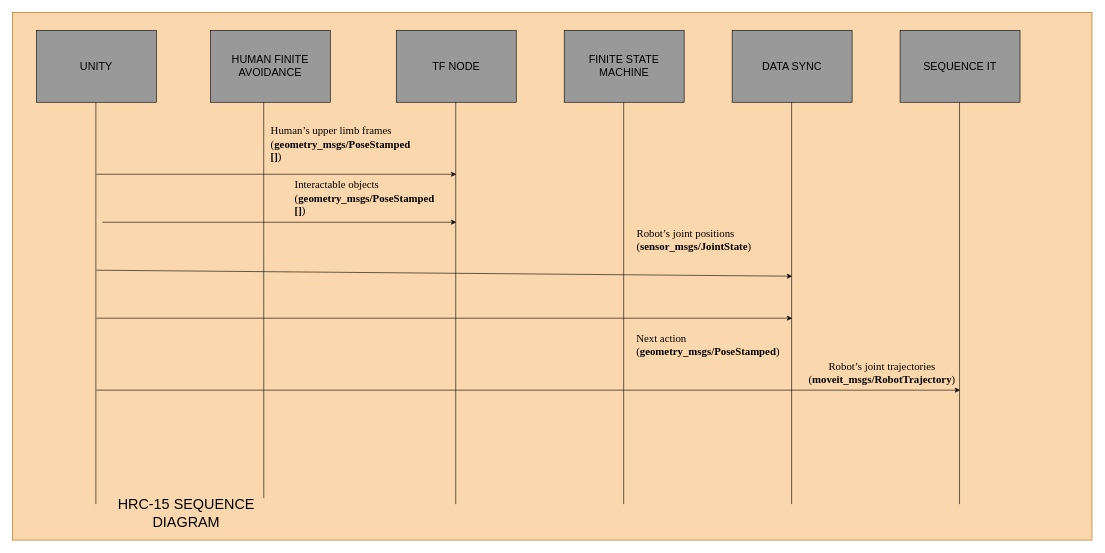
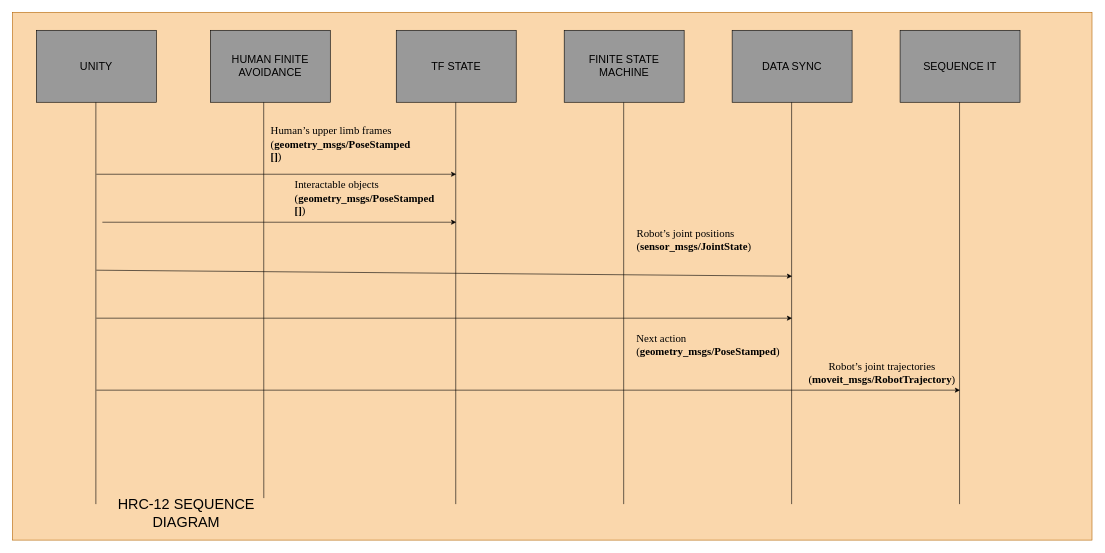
node "TF NODE": label "TF NODE" -> "TF STATE"
node "HRC-15 SEQUENCE DIAGRAM": label "HRC-15 SEQUENCE DIAGRAM" -> "HRC-12 SEQUENCE DIAGRAM"
